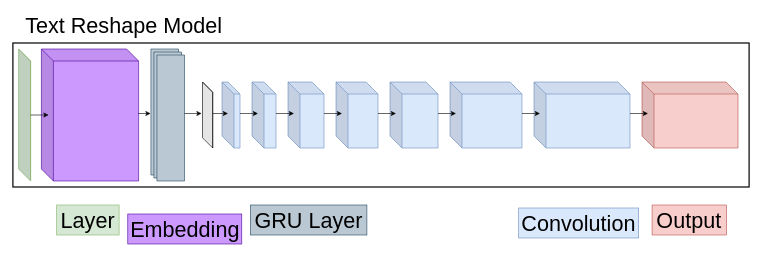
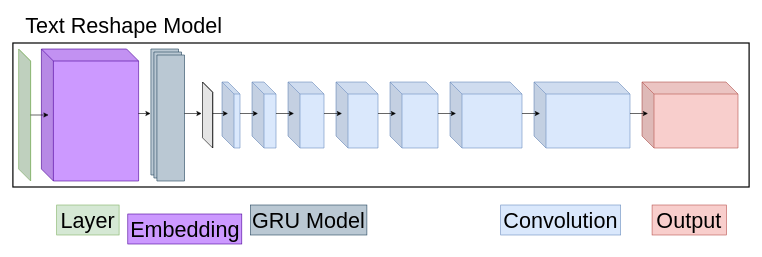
node "GRU Layer": label "GRU Layer" -> "GRU Model"
node "Convolution": moved (579, 223) -> (561, 220)
